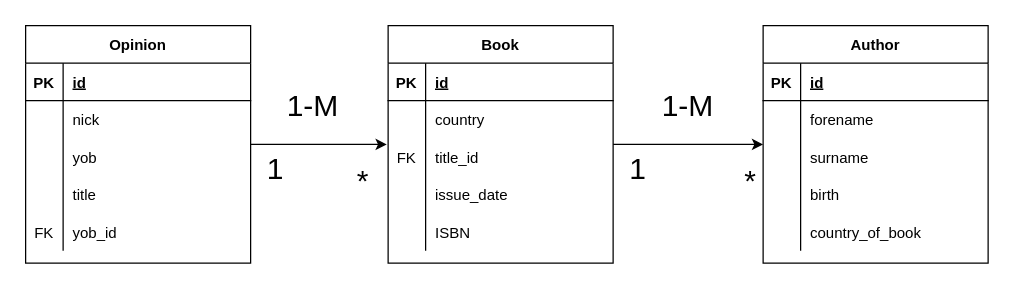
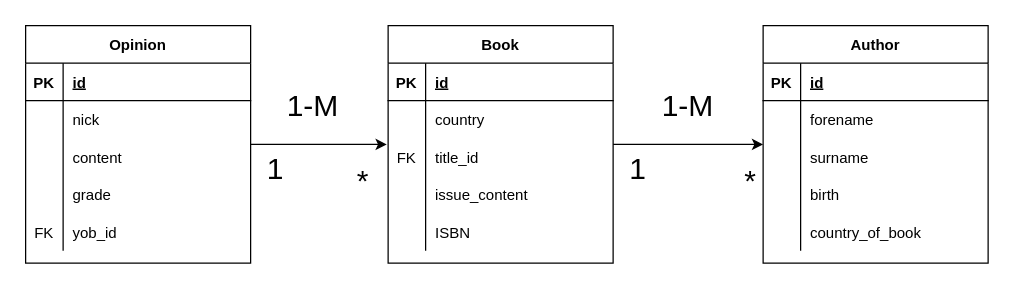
node "yob": label "yob" -> "content"
node "title": label "title" -> "grade"
node "issue_date": label "issue_date" -> "issue_content"
